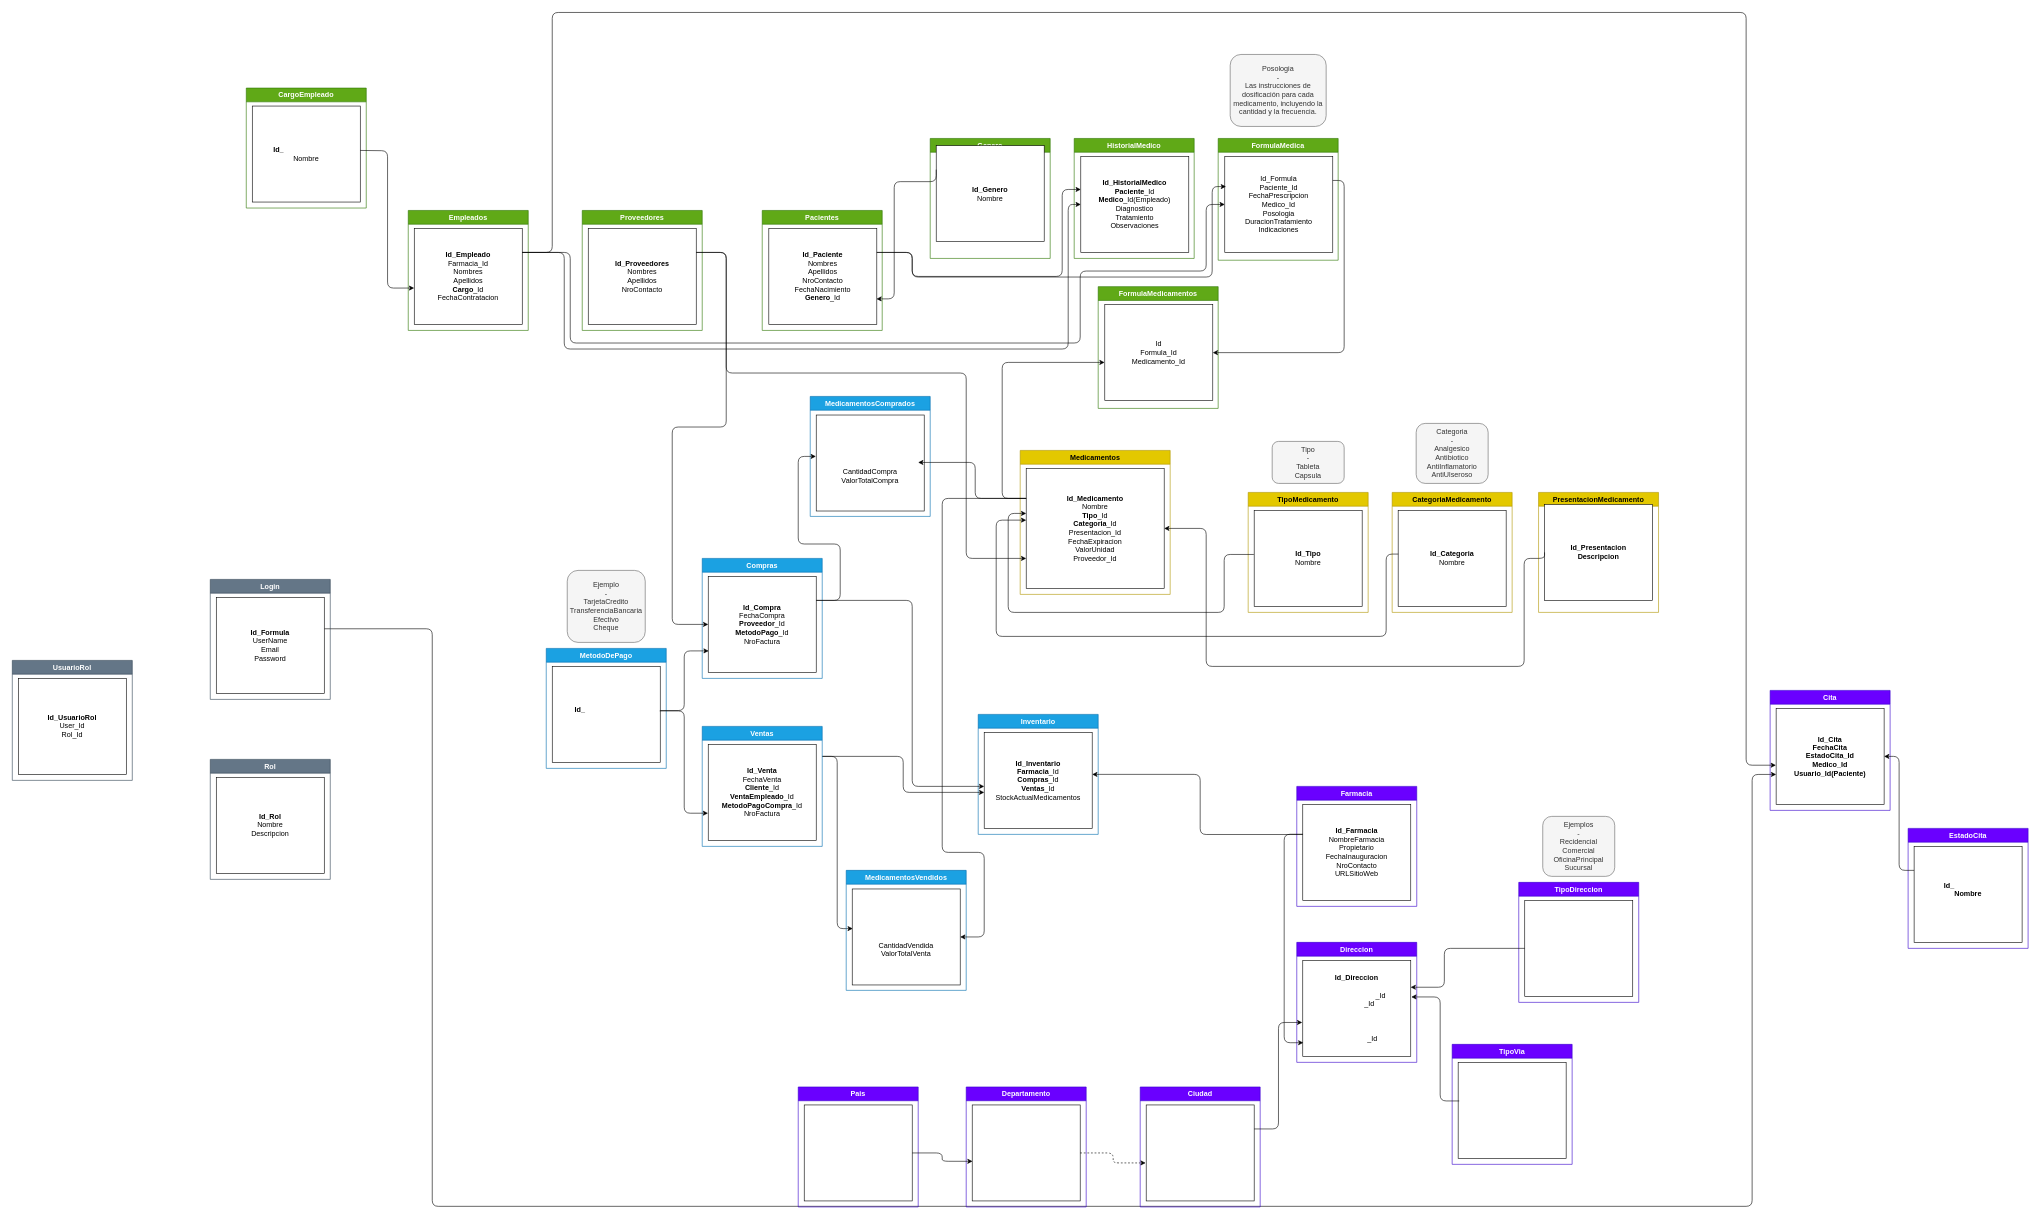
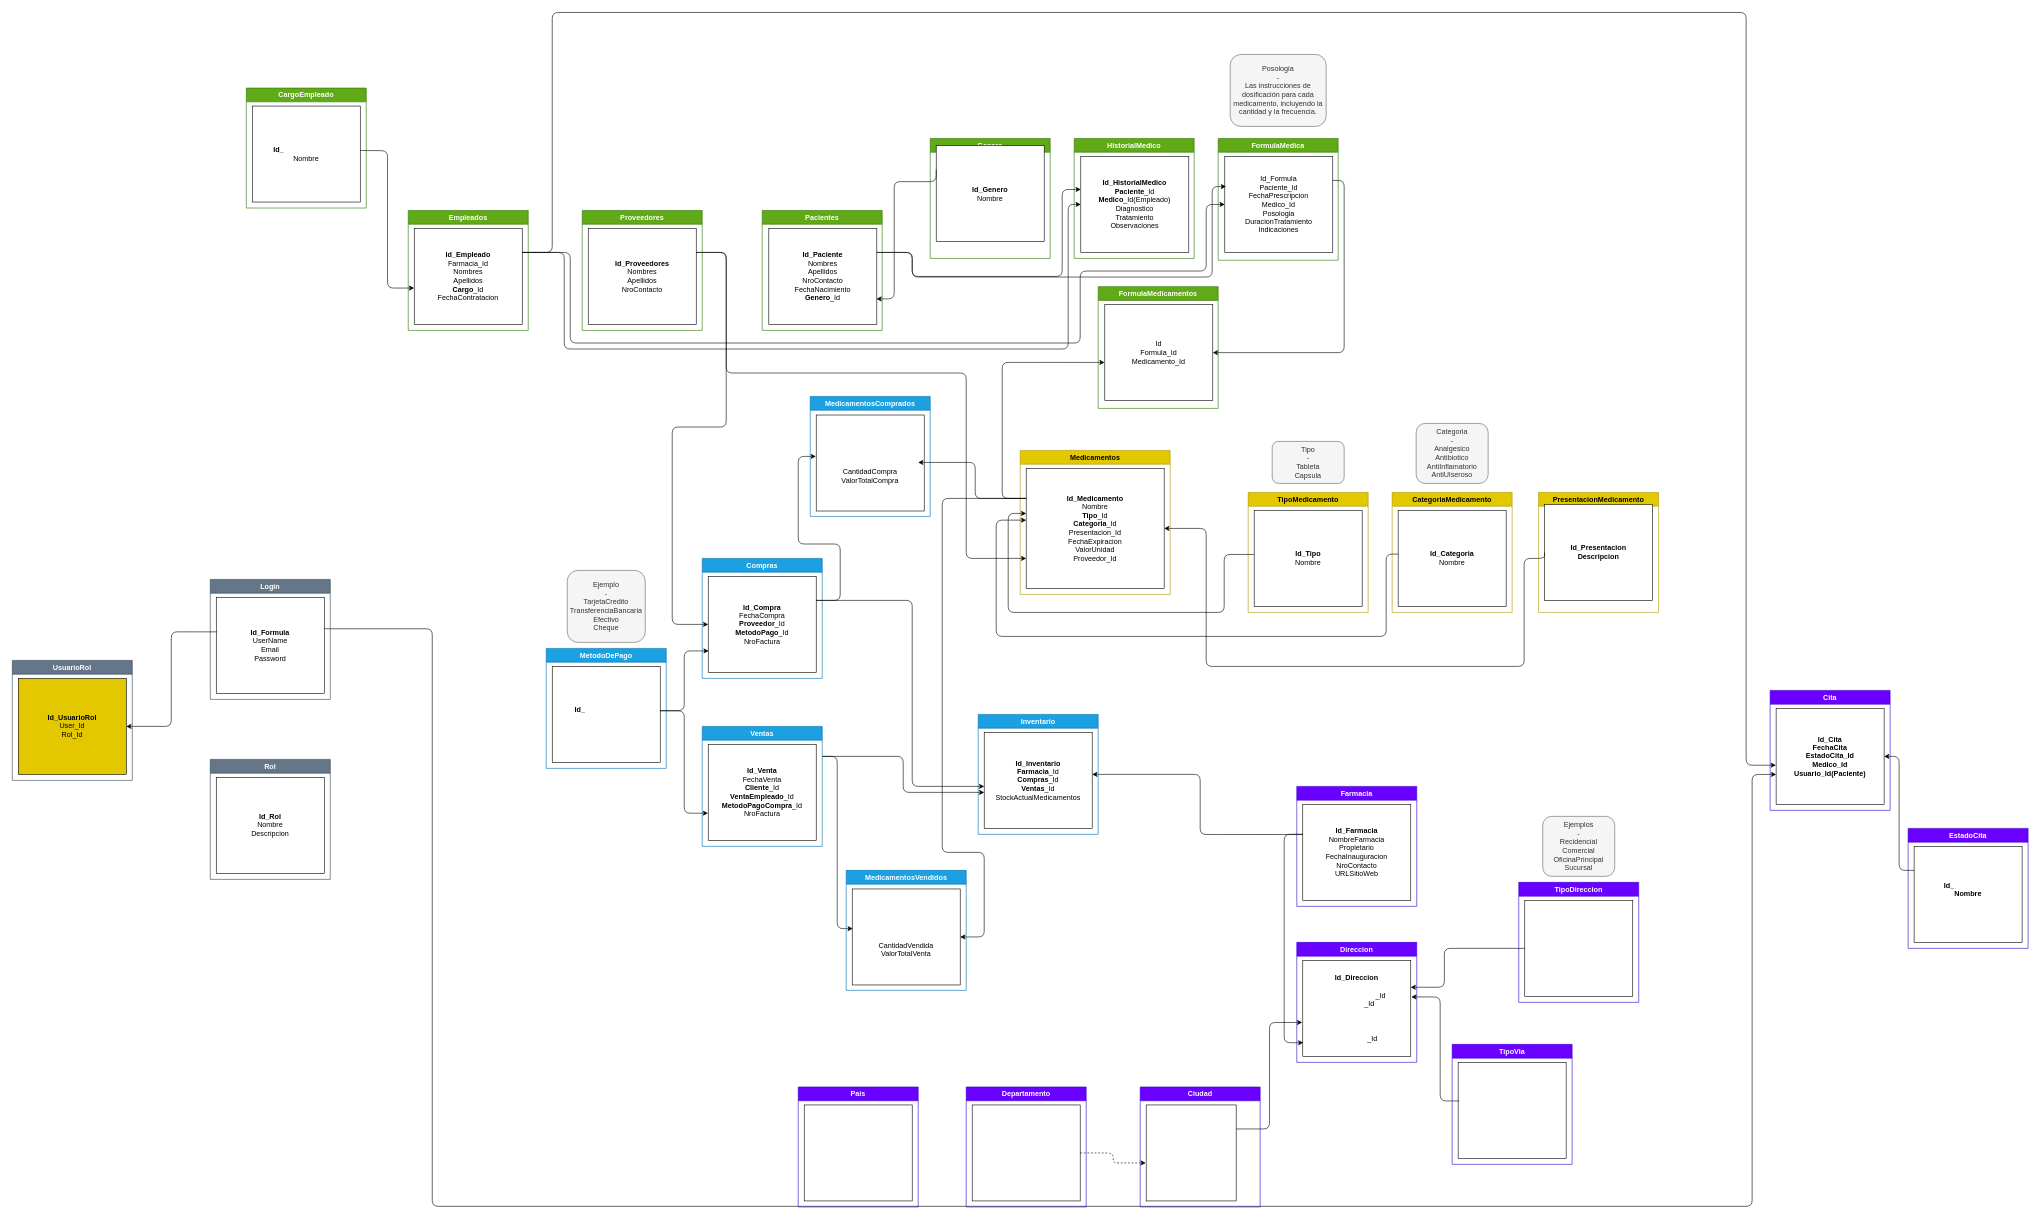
node "Id_UsuarioRol User_Id Rol_Id": fillcolor #ffffff -> #e3c800
edge "Id_Formula UserName Email Password" -> "Id_UsuarioRol User_Id Rol_Id": added
node "Id_Ciudad Nombre Departamento_Id": size 108x96 -> 90x96
edge "Id_Pais Nombre" -> "Id_Departamento Nombre Pais_Id": removed
